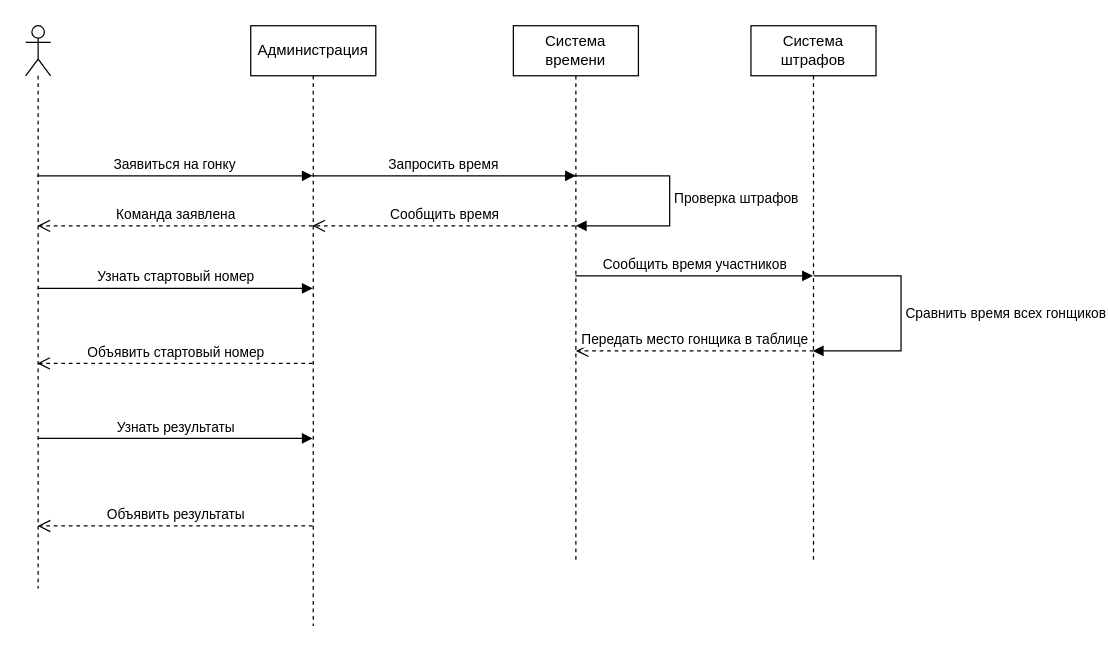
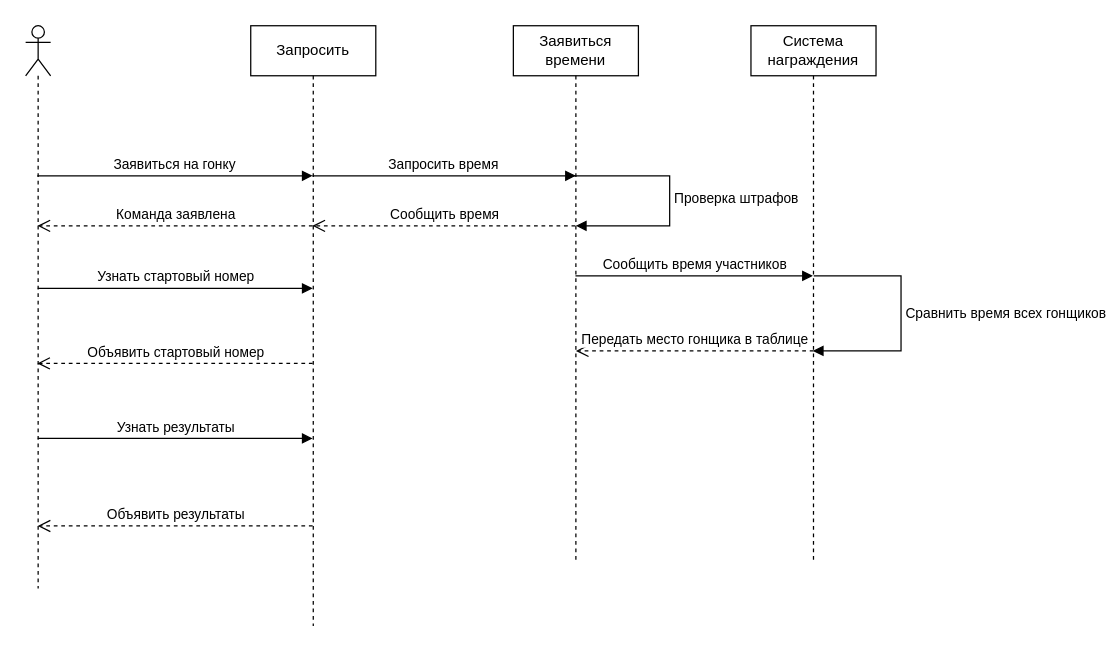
node "Администрация": label "Администрация" -> "Запросить"
node "Система времени": label "Система времени" -> "Заявиться времени"
node "Система штрафов": label "Система штрафов" -> "Система награждения"
